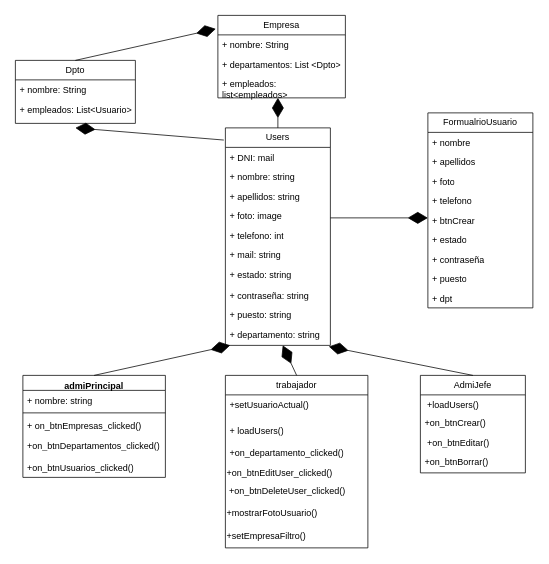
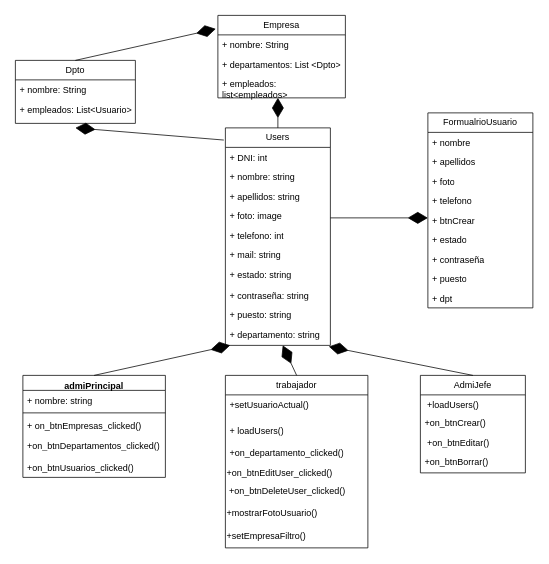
node "+ DNI: mail": label "+ DNI: mail" -> "+ DNI: int"
